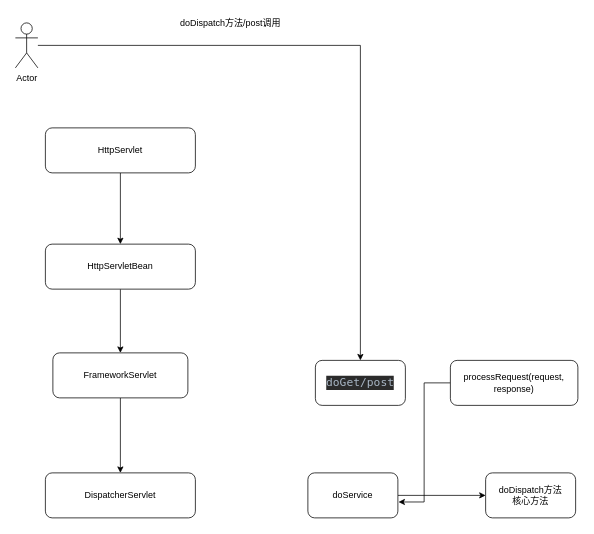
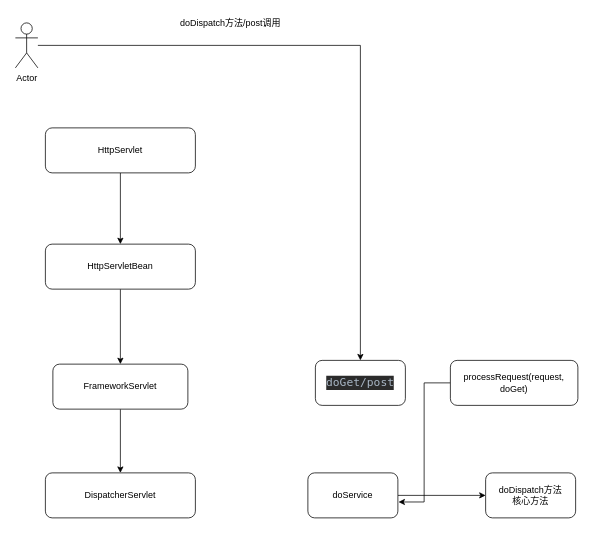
node "FrameworkServlet": moved (120, 375) -> (120, 387)
node "processRequest(request, response)": label "processRequest(request, response)" -> "processRequest(request, doGet)"
